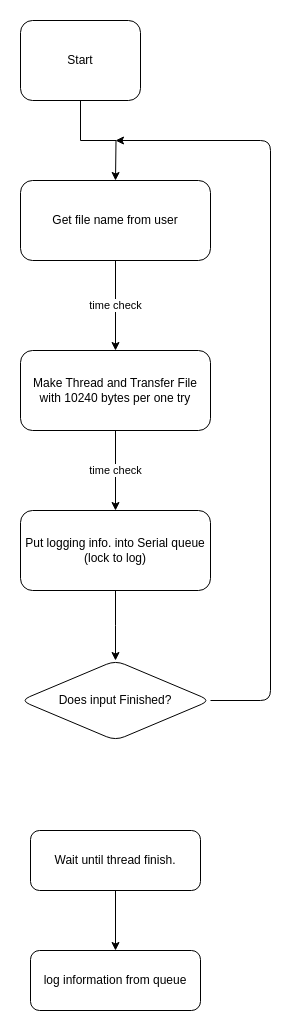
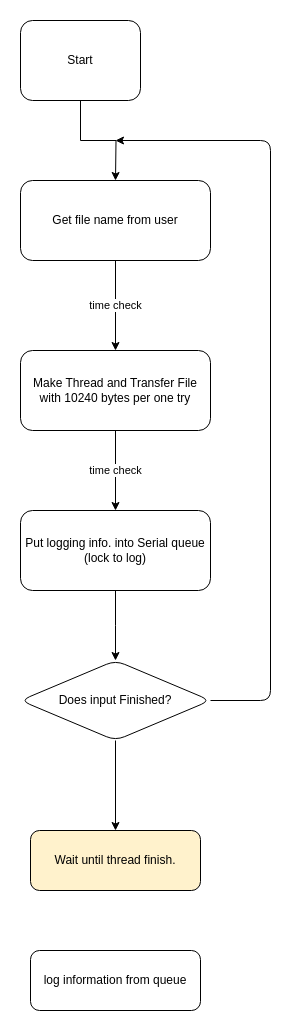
edge "Does input Finished?" -> "Wait until thread finish.": added
node "Wait until thread finish.": fillcolor #ffffff -> #fff2cc
edge "Wait until thread finish." -> "log information from queue": removed
